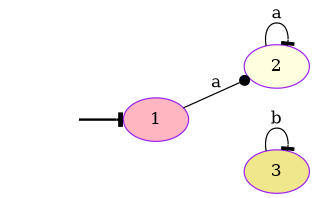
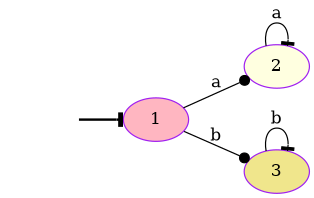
edge "1" -> "3": added, label "b"
